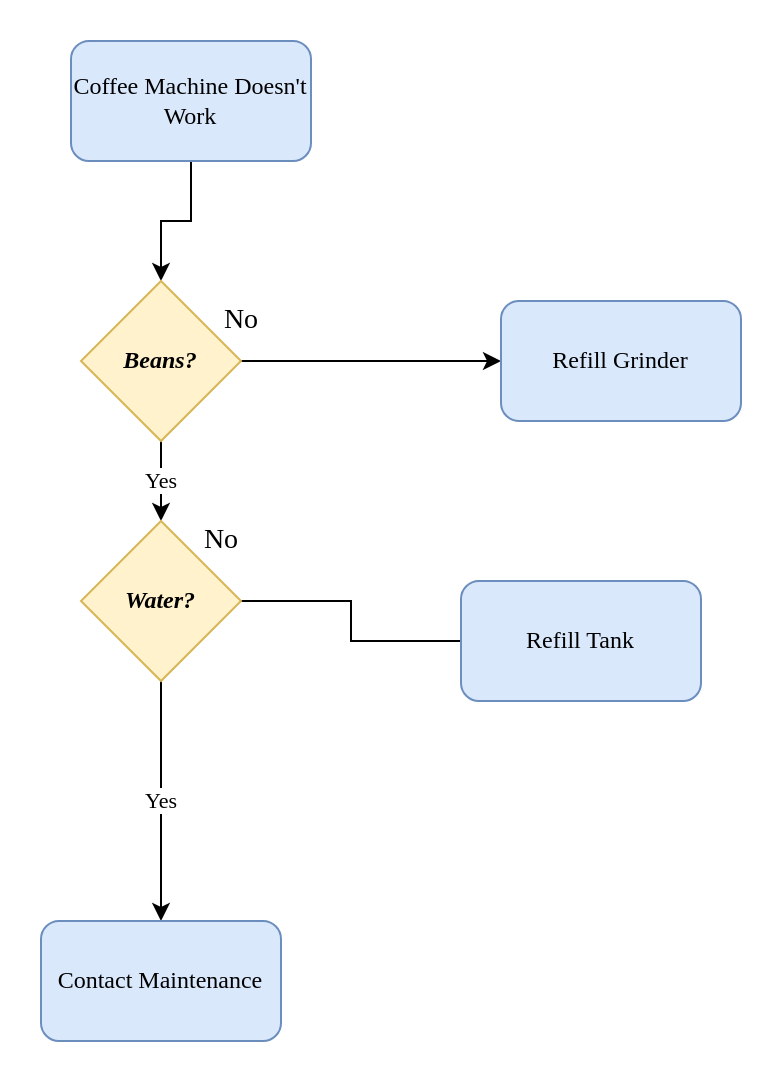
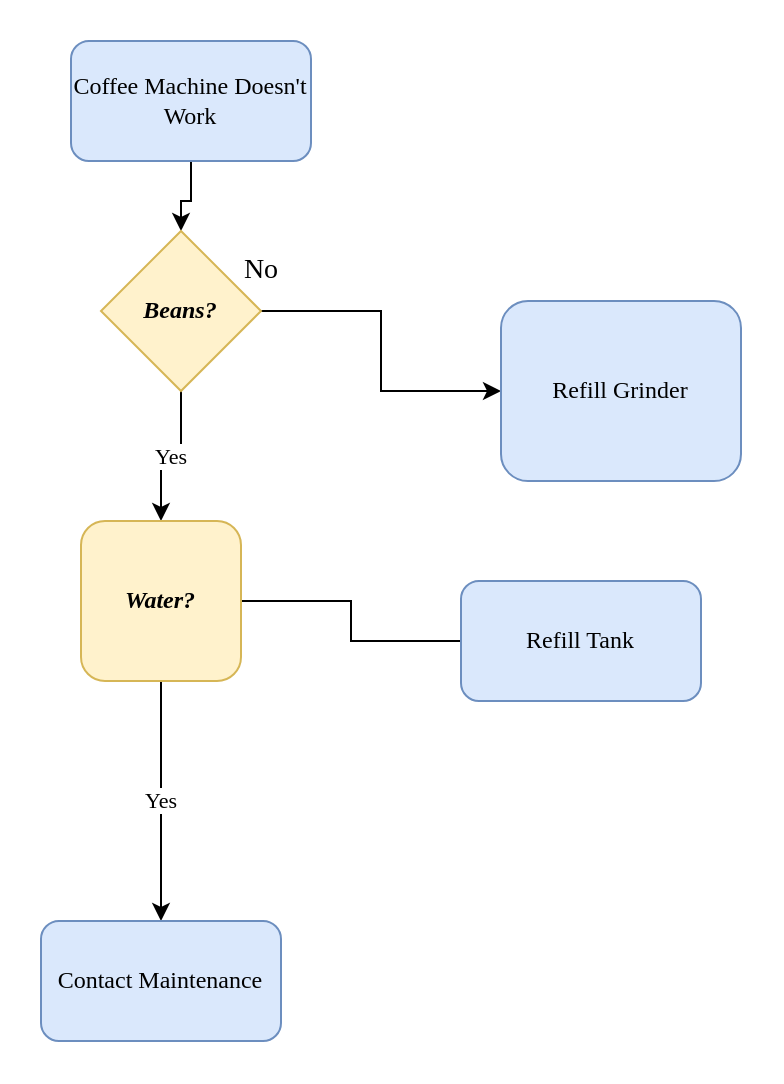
node "Beans?": moved (161, 361) -> (181, 311)
node "Refill Grinder": size 240x120 -> 240x180
node "Water?": shape diamond -> rounded rectangle
